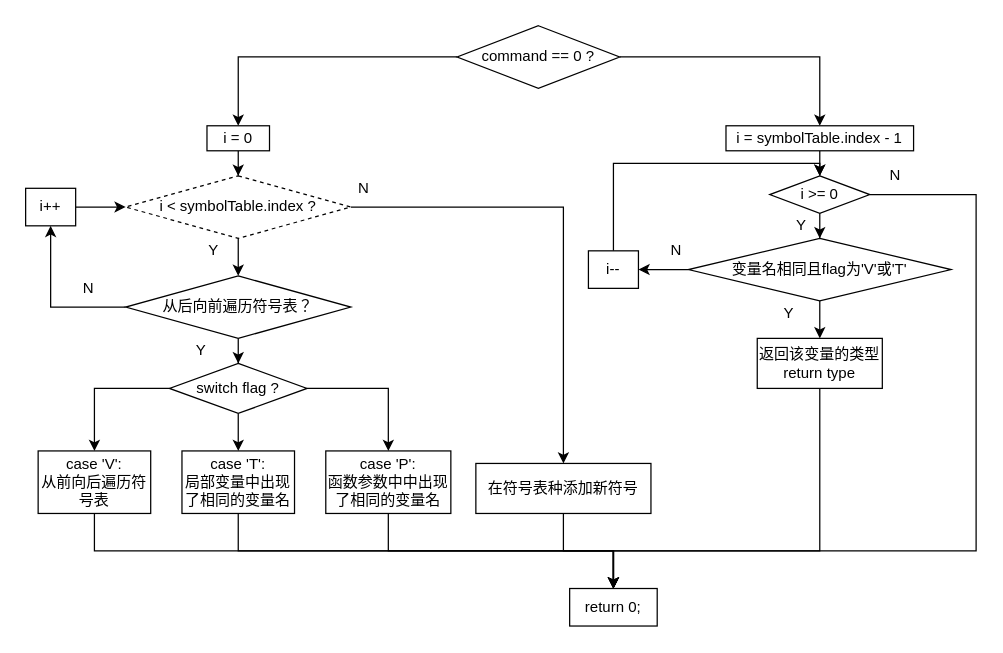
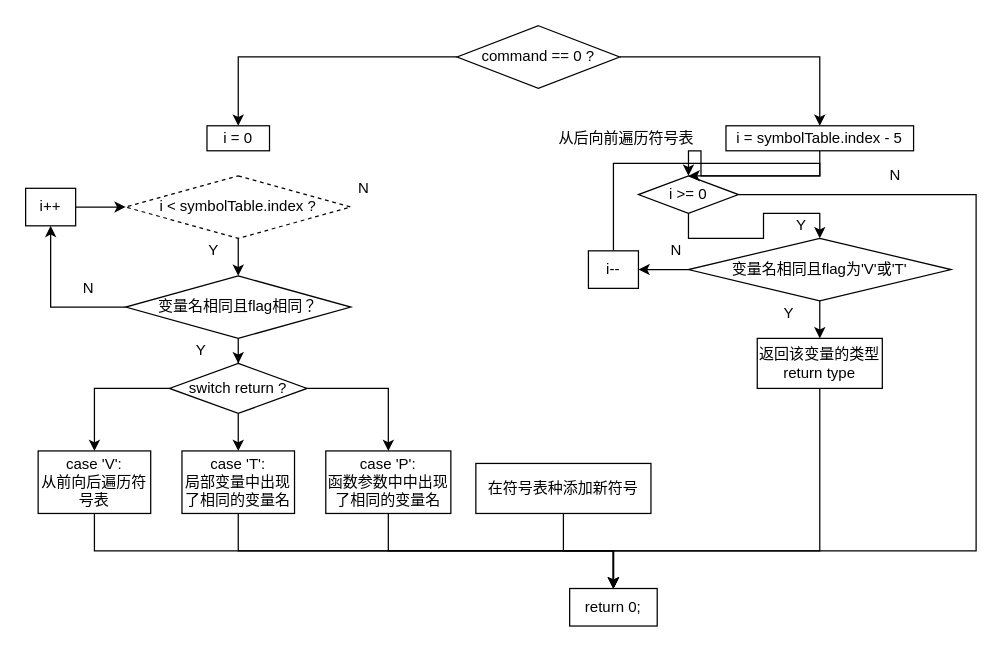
node "从后向前遍历符号表": added
node "i = symbolTable.index - 1": label "i = symbolTable.index - 1" -> "i = symbolTable.index - 5"
edge "i = 0" -> "i < symbolTable.index ?": removed
node "i >= 0": moved (819, 194) -> (688, 194)
edge "i < symbolTable.index ?" -> "在符号表种添加新符号": removed
node "从后向前遍历符号表？": label "从后向前遍历符号表？" -> "变量名相同且flag相同？"
node "switch flag ?": label "switch flag ?" -> "switch return ?"
